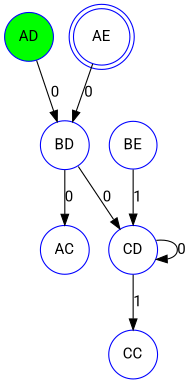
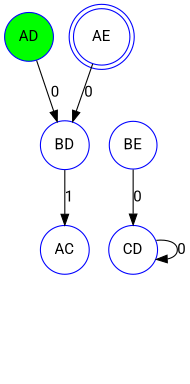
edge "BD" -> "CD": removed, label "0"
edge "BD" -> "AC": label "0" -> "1"
edge "BE" -> "CD": label "1" -> "0"
node "CC": removed
